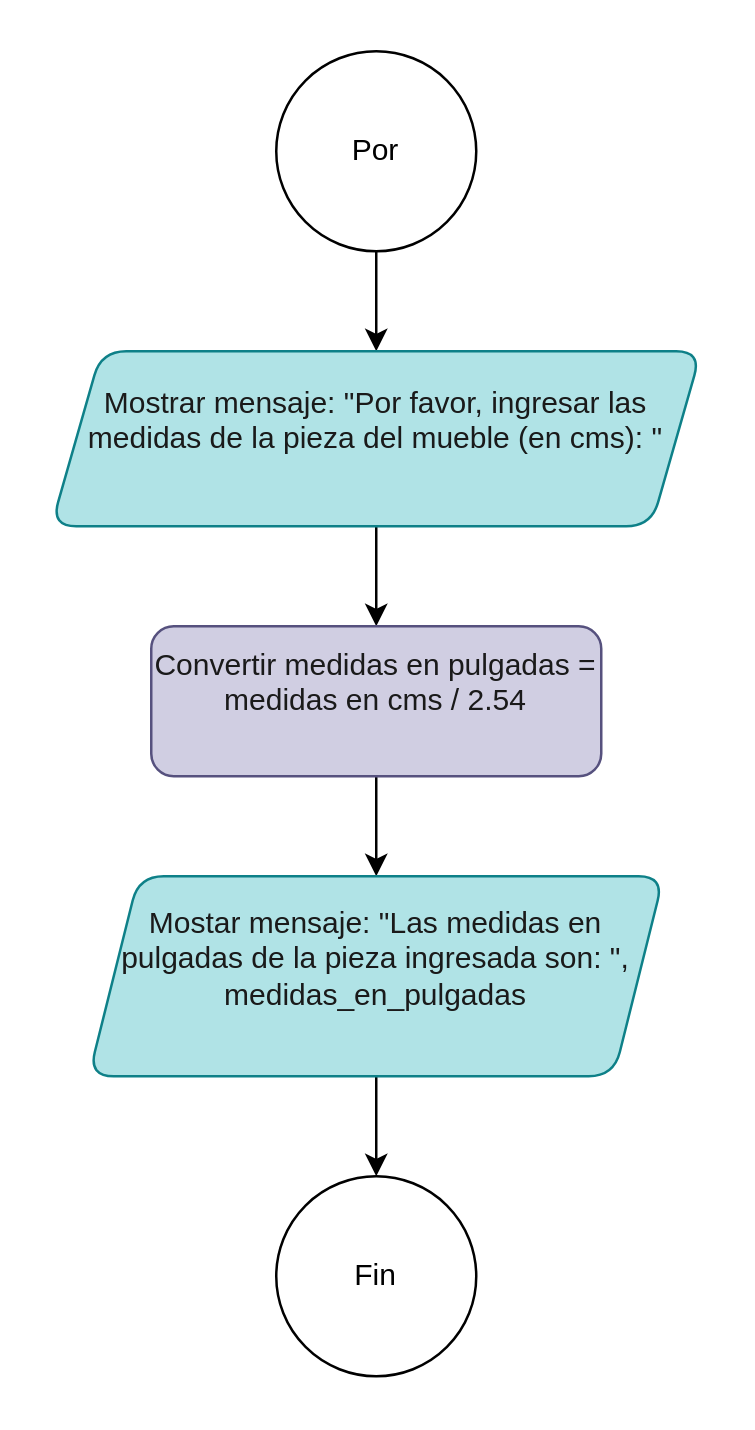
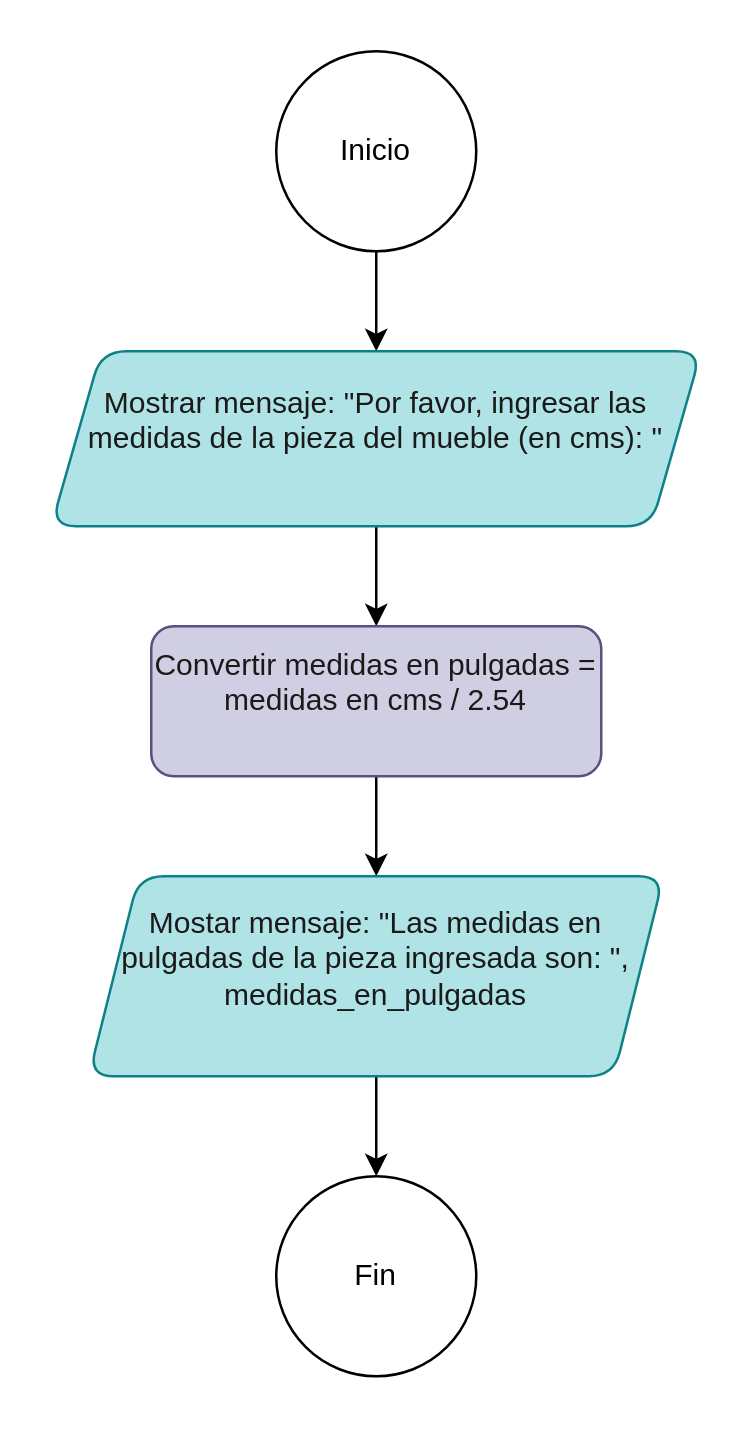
node "Por": label "Por" -> "Inicio"
